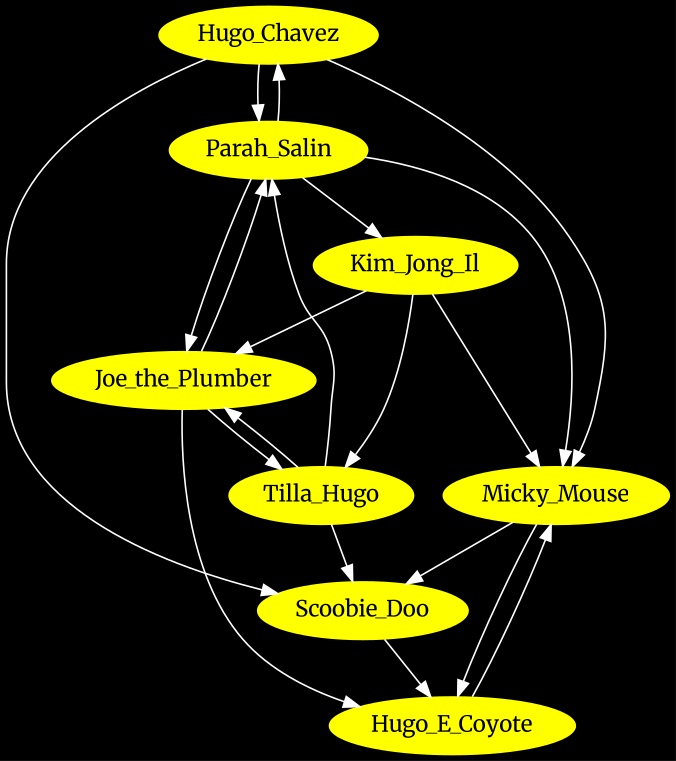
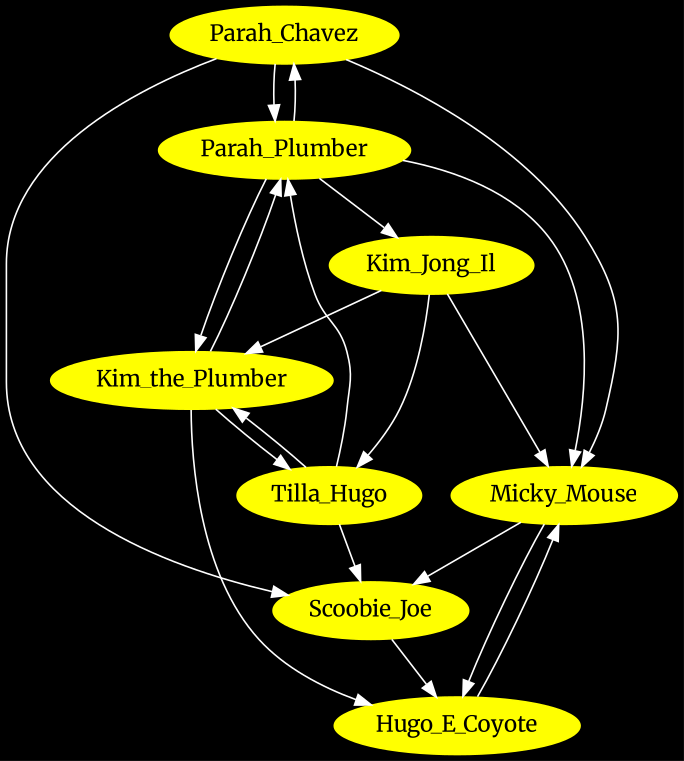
node "Hugo_Chavez": label "Hugo_Chavez" -> "Parah_Chavez"
node "Parah_Salin": label "Parah_Salin" -> "Parah_Plumber"
node "Joe_the_Plumber": label "Joe_the_Plumber" -> "Kim_the_Plumber"
node "Scoobie_Doo": label "Scoobie_Doo" -> "Scoobie_Joe"
